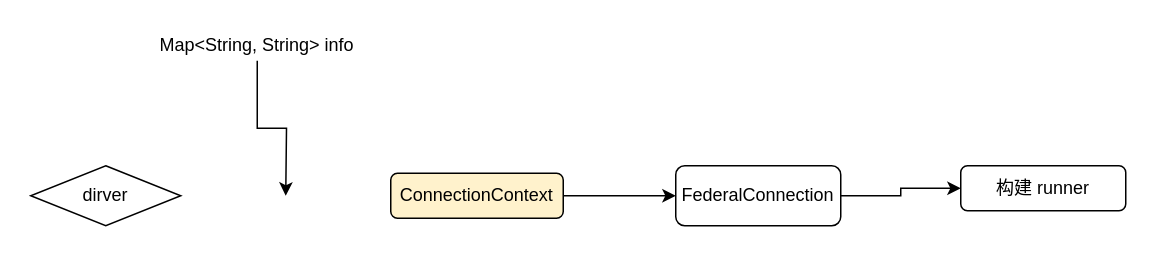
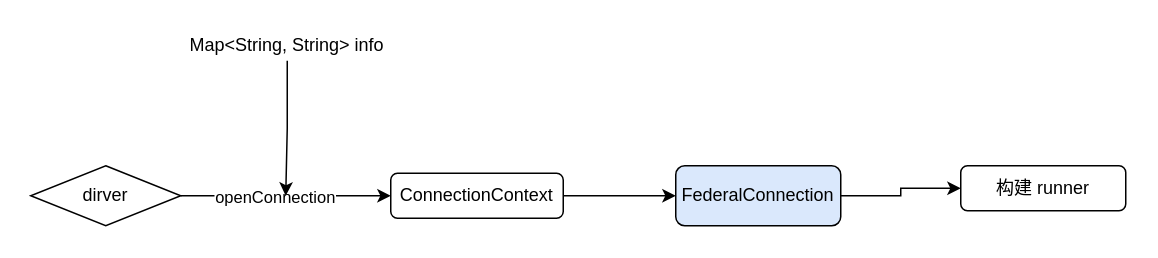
node "Map<String, String> info": moved (257, 46) -> (287, 46)
edge "dirver" -> "ConnectionContext": added, label "openConnection"
node "ConnectionContext": fillcolor #fff2cc -> #ffffff
node "FederalConnection": fillcolor #ffffff -> #dae8fc
